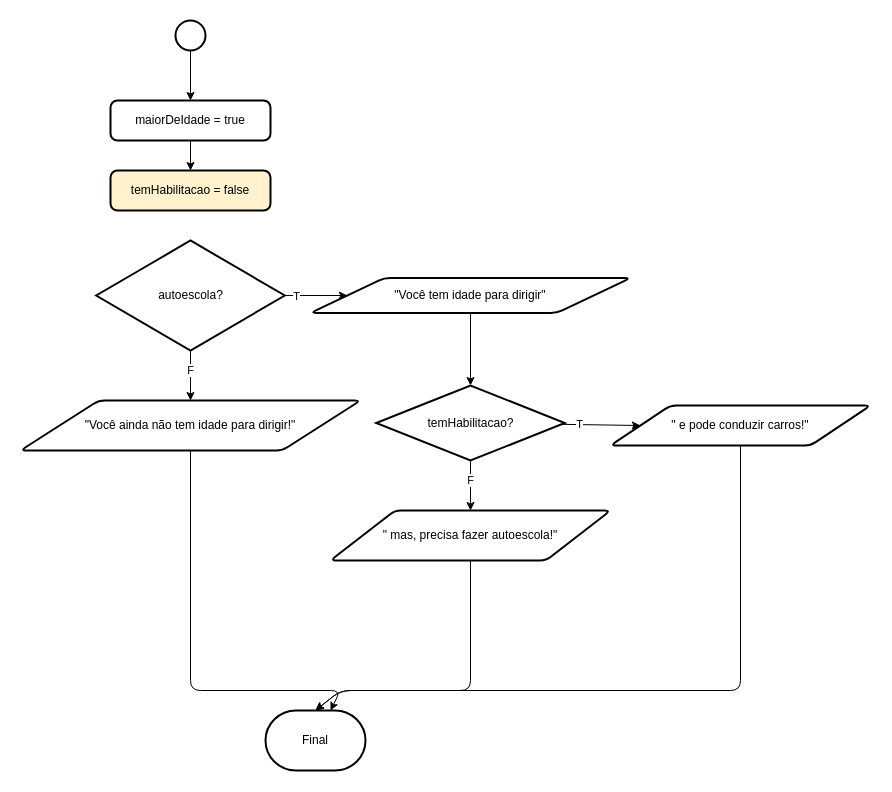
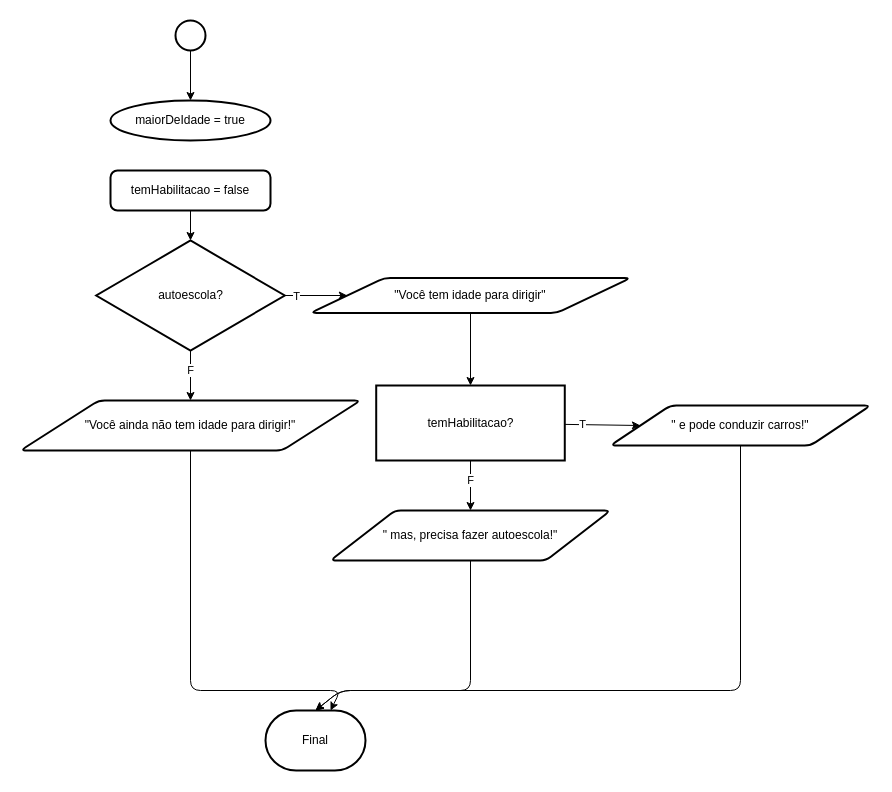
node "maiorDeIdade = true": shape rounded rectangle -> ellipse
edge "maiorDeIdade = true" -> "temHabilitacao = false": removed
node "temHabilitacao = false": fillcolor #fff2cc -> #ffffff
edge "temHabilitacao = false" -> "autoescola?": added
node "temHabilitacao?": shape diamond -> rectangle
